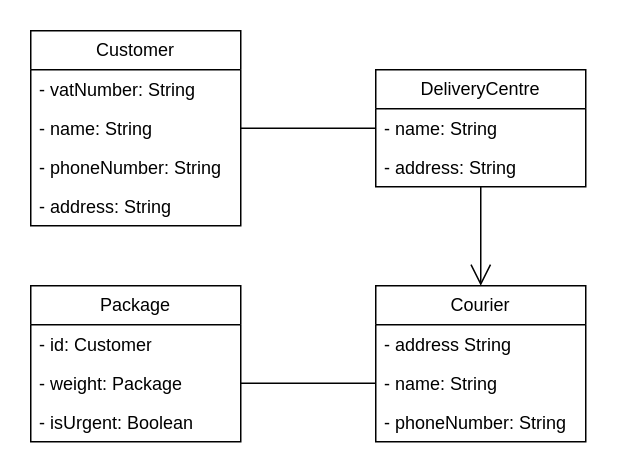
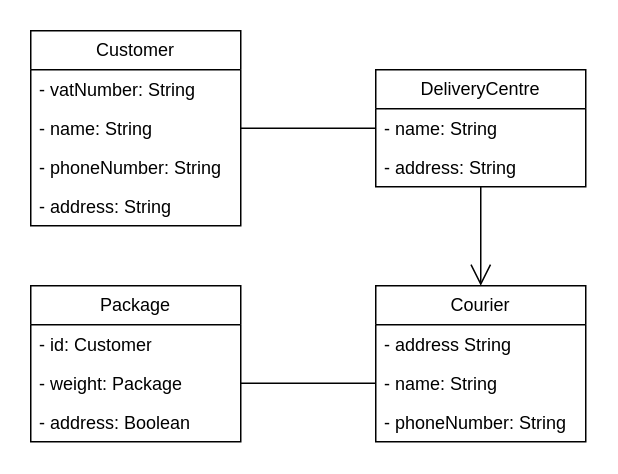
node "- isUrgent: Boolean": label "- isUrgent: Boolean" -> "- address: Boolean"
